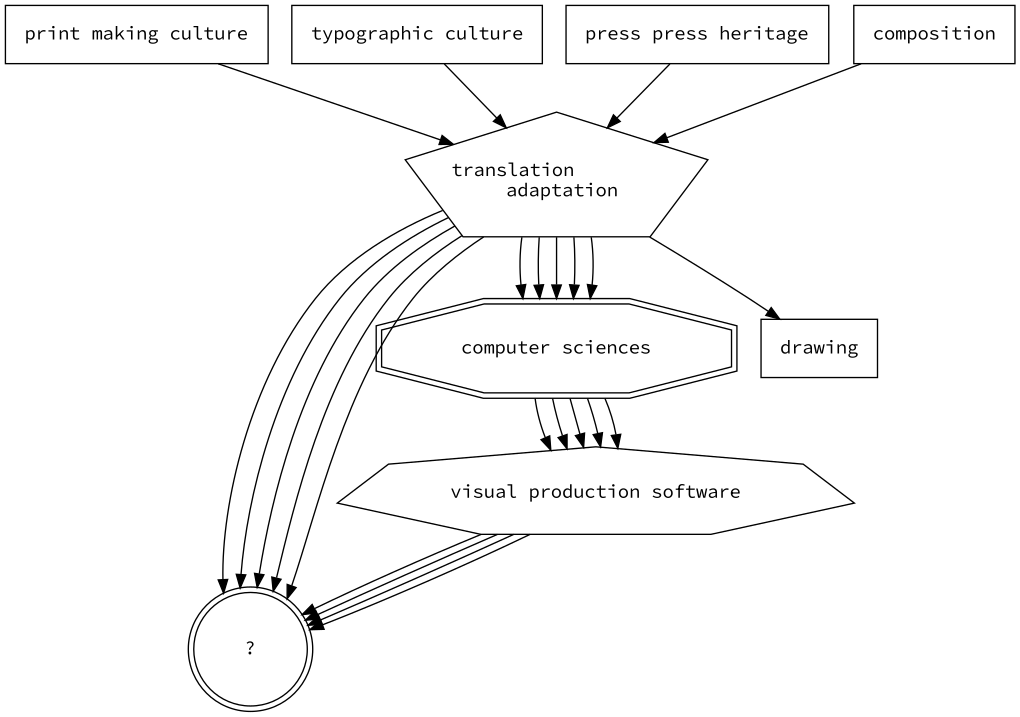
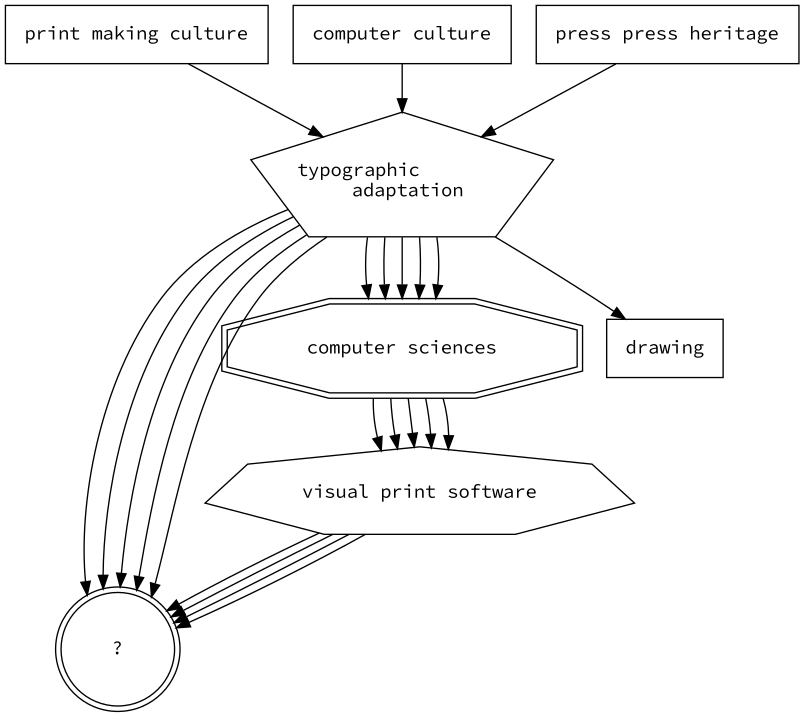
node "typographic culture": label "typographic culture" -> "computer culture"
node "composition": removed
node "translation adaptation": label "translation adaptation" -> "typographic adaptation"
node "visual production software": label "visual production software" -> "visual print software"
